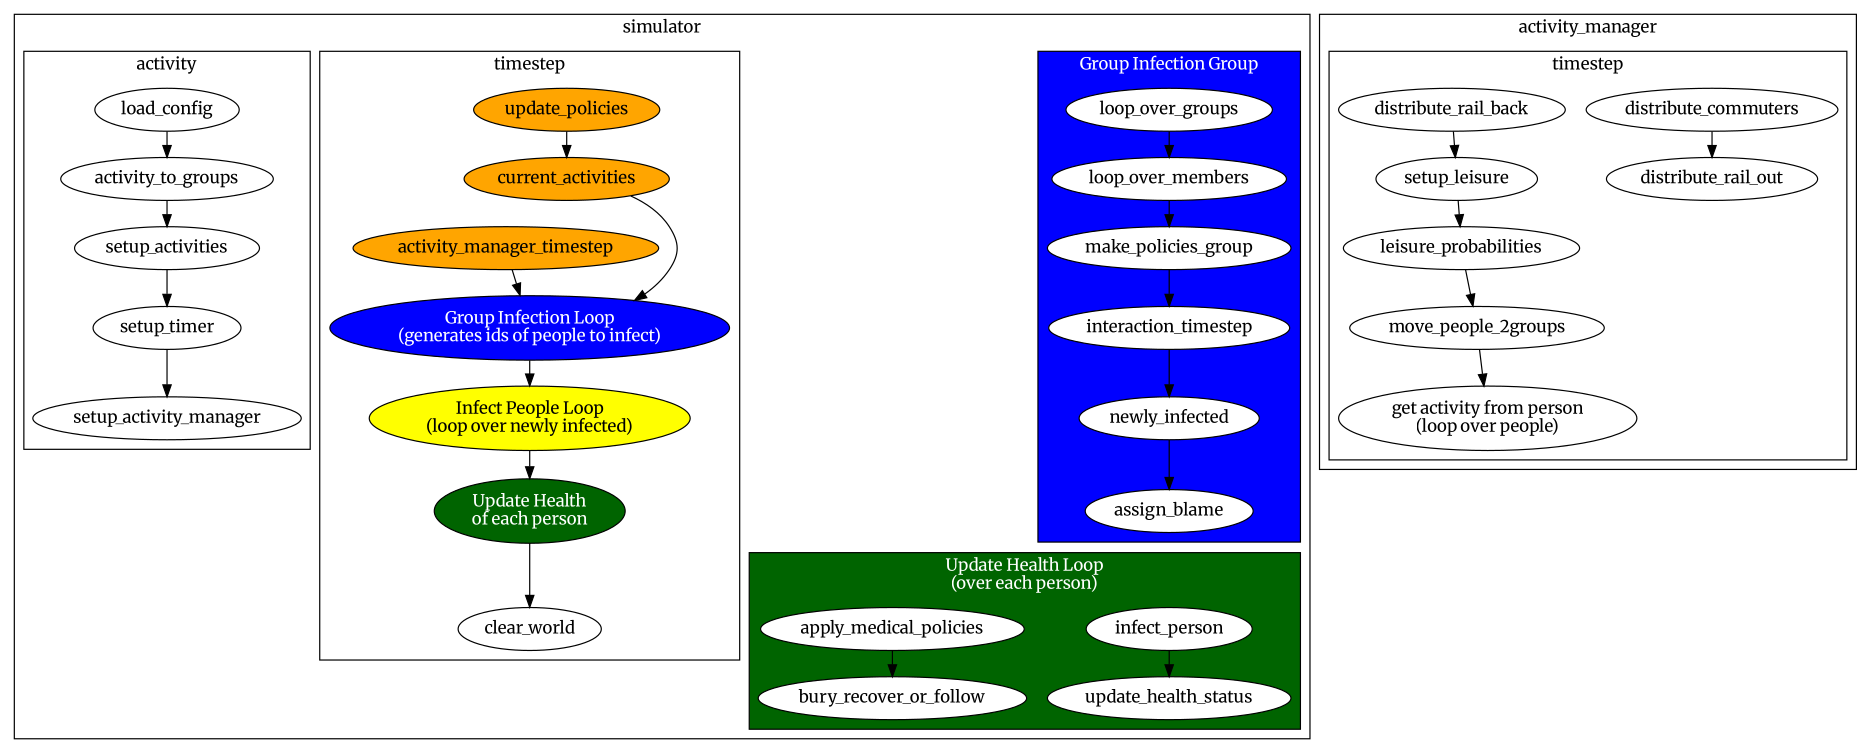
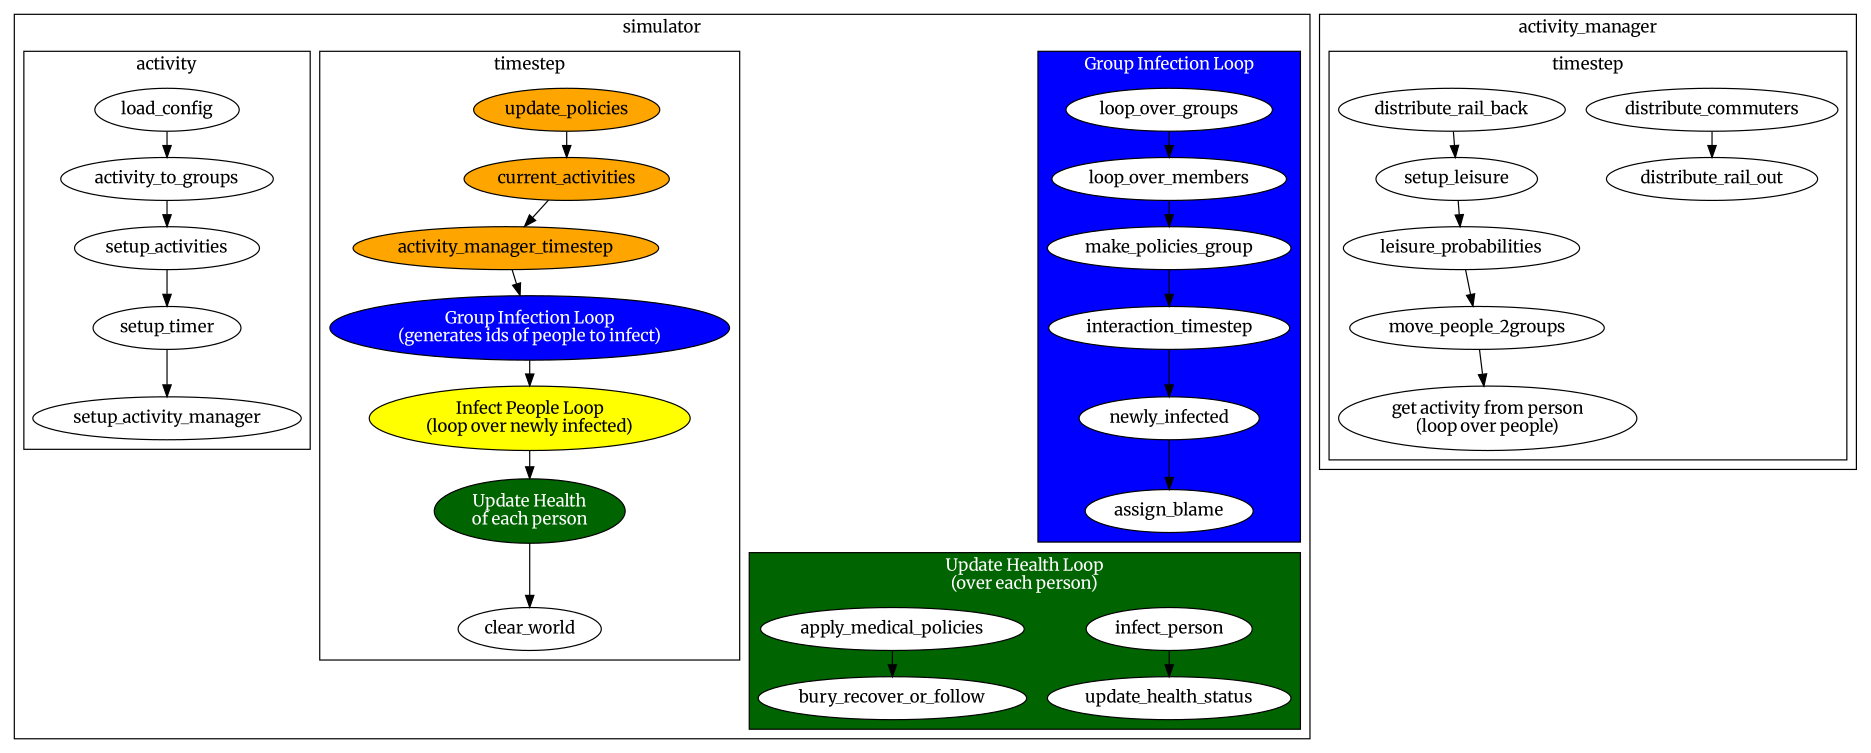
cluster "Group Infection Group": label "Group Infection Group" -> "Group Infection Loop"
edge "current_activities" -> "Group Infection Loop (generates ids of people to infect)": now "current_activities" -> "activity_manager_timestep"
